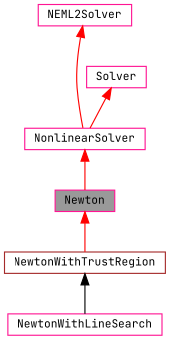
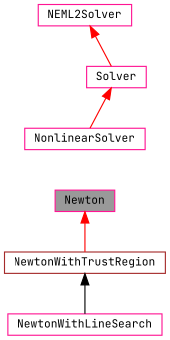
edge "NonlinearSolver" -> "NEML2Solver": now "Solver" -> "NEML2Solver"
edge "Newton" -> "NonlinearSolver": removed
